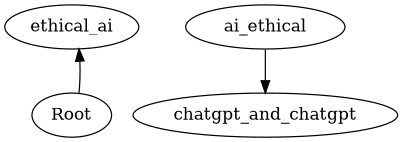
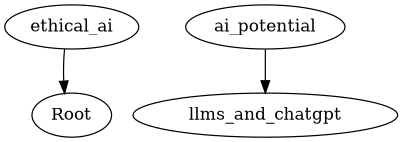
node "ai_ethical": label "ai_ethical" -> "ai_potential"
edge "Root" -> "ethical_ai": reversed
node "chatgpt_and_chatgpt": label "chatgpt_and_chatgpt" -> "llms_and_chatgpt"
